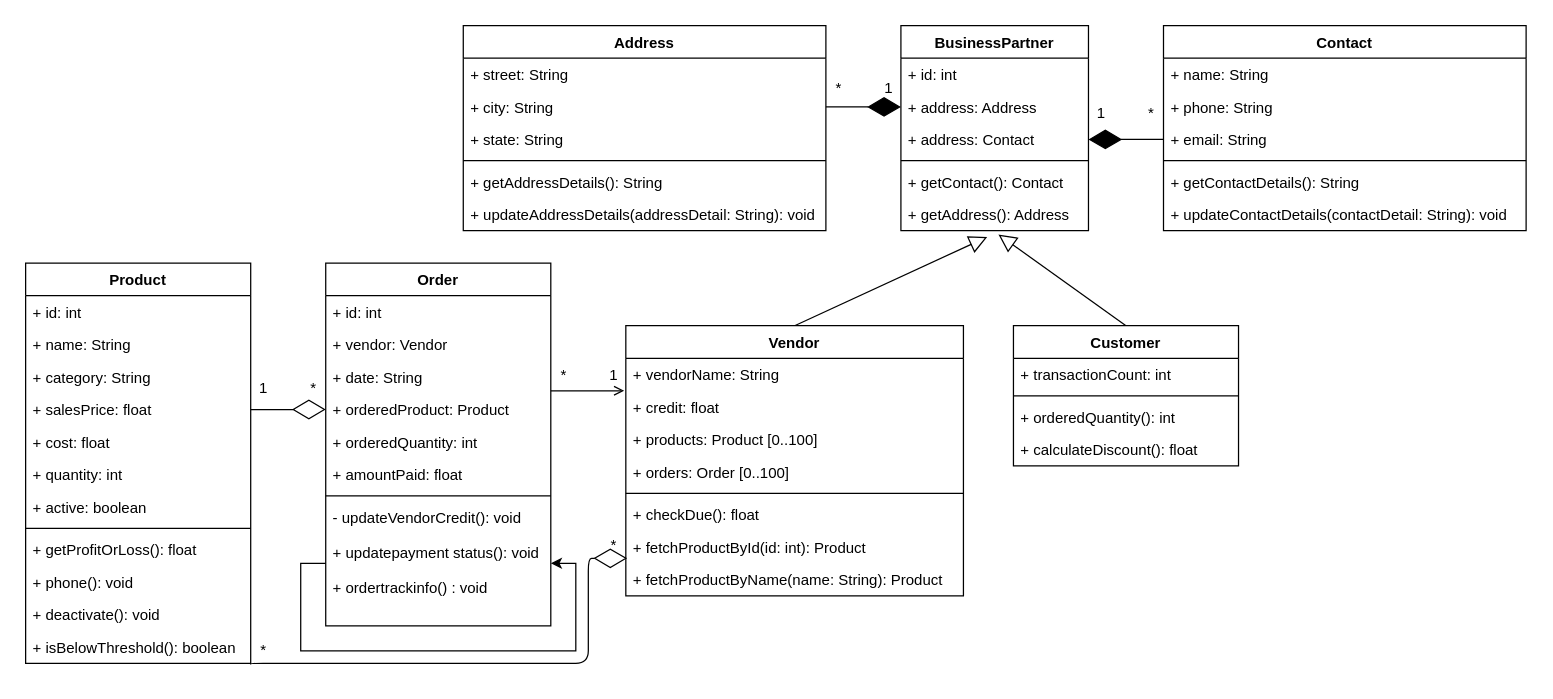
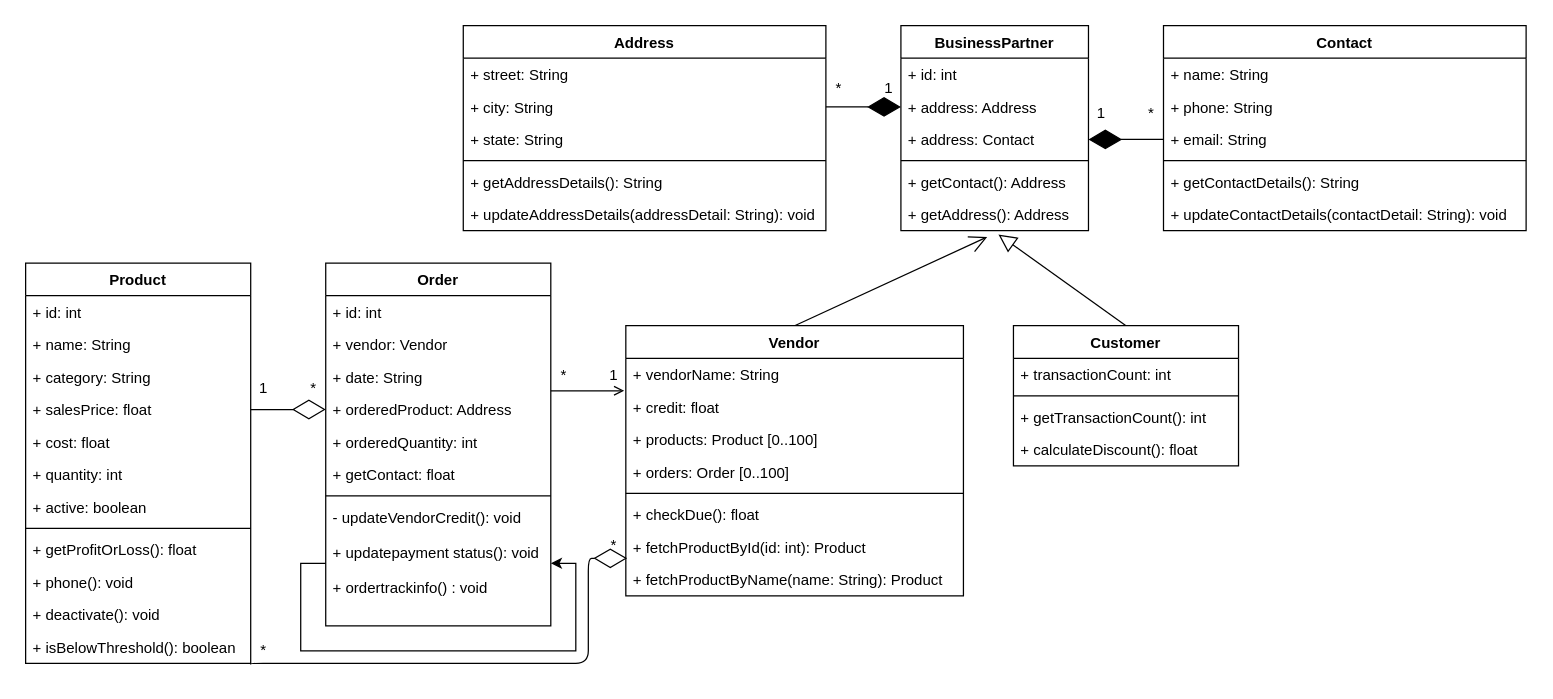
node "+ getContact(): Contact": label "+ getContact(): Contact" -> "+ getContact(): Address"
edge "Vendor" -> "+ getAddress(): Address": arrowhead block -> open
node "+ orderedProduct: Product": label "+ orderedProduct: Product" -> "+ orderedProduct: Address"
node "+ orderedQuantity(): int": label "+ orderedQuantity(): int" -> "+ getTransactionCount(): int"
node "+ amountPaid: float": label "+ amountPaid: float" -> "+ getContact: float"
